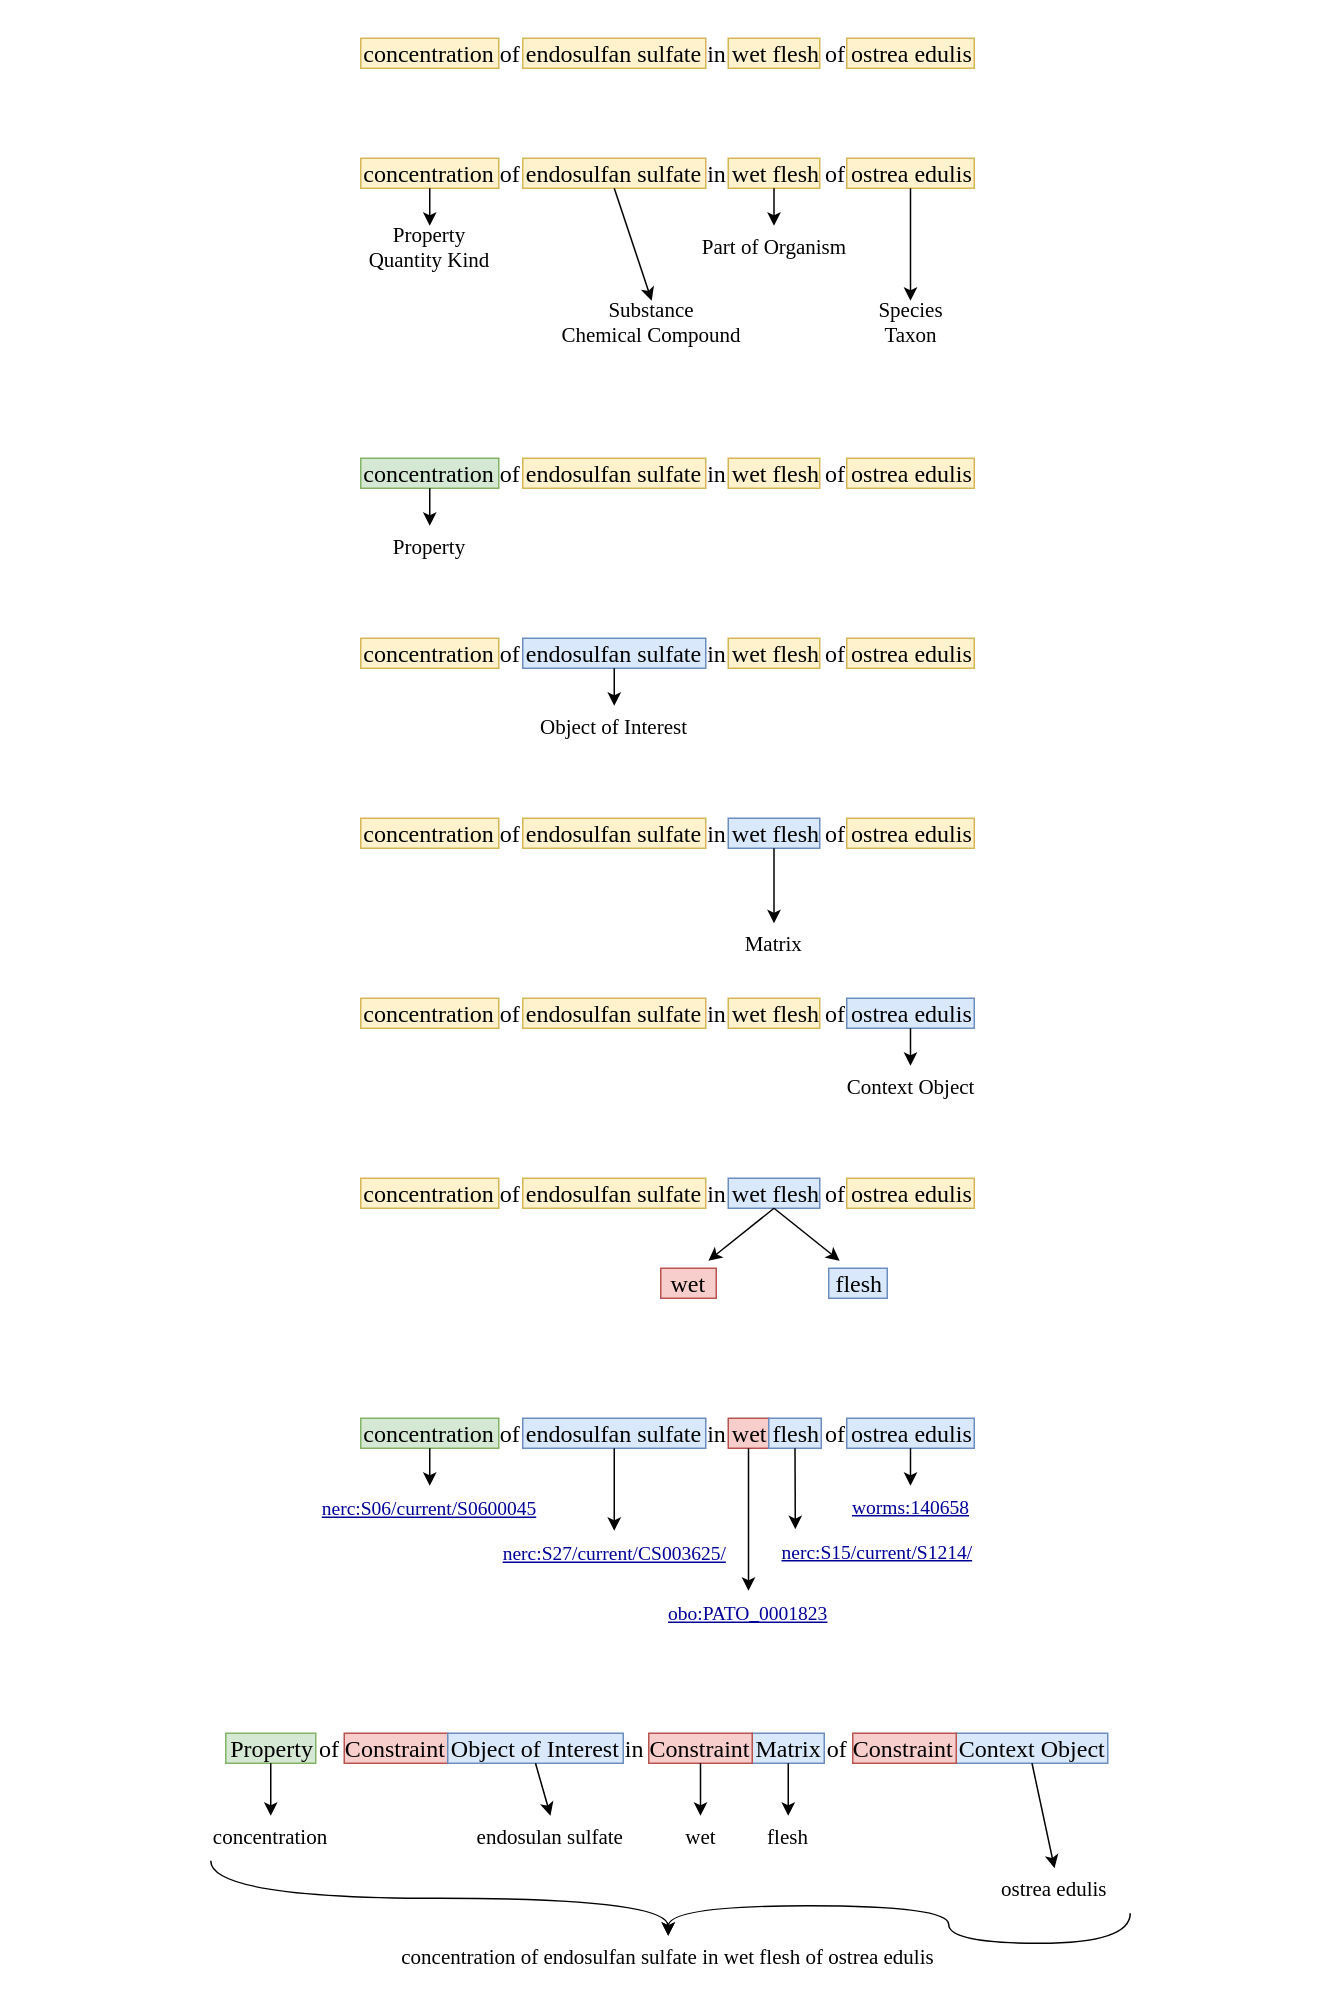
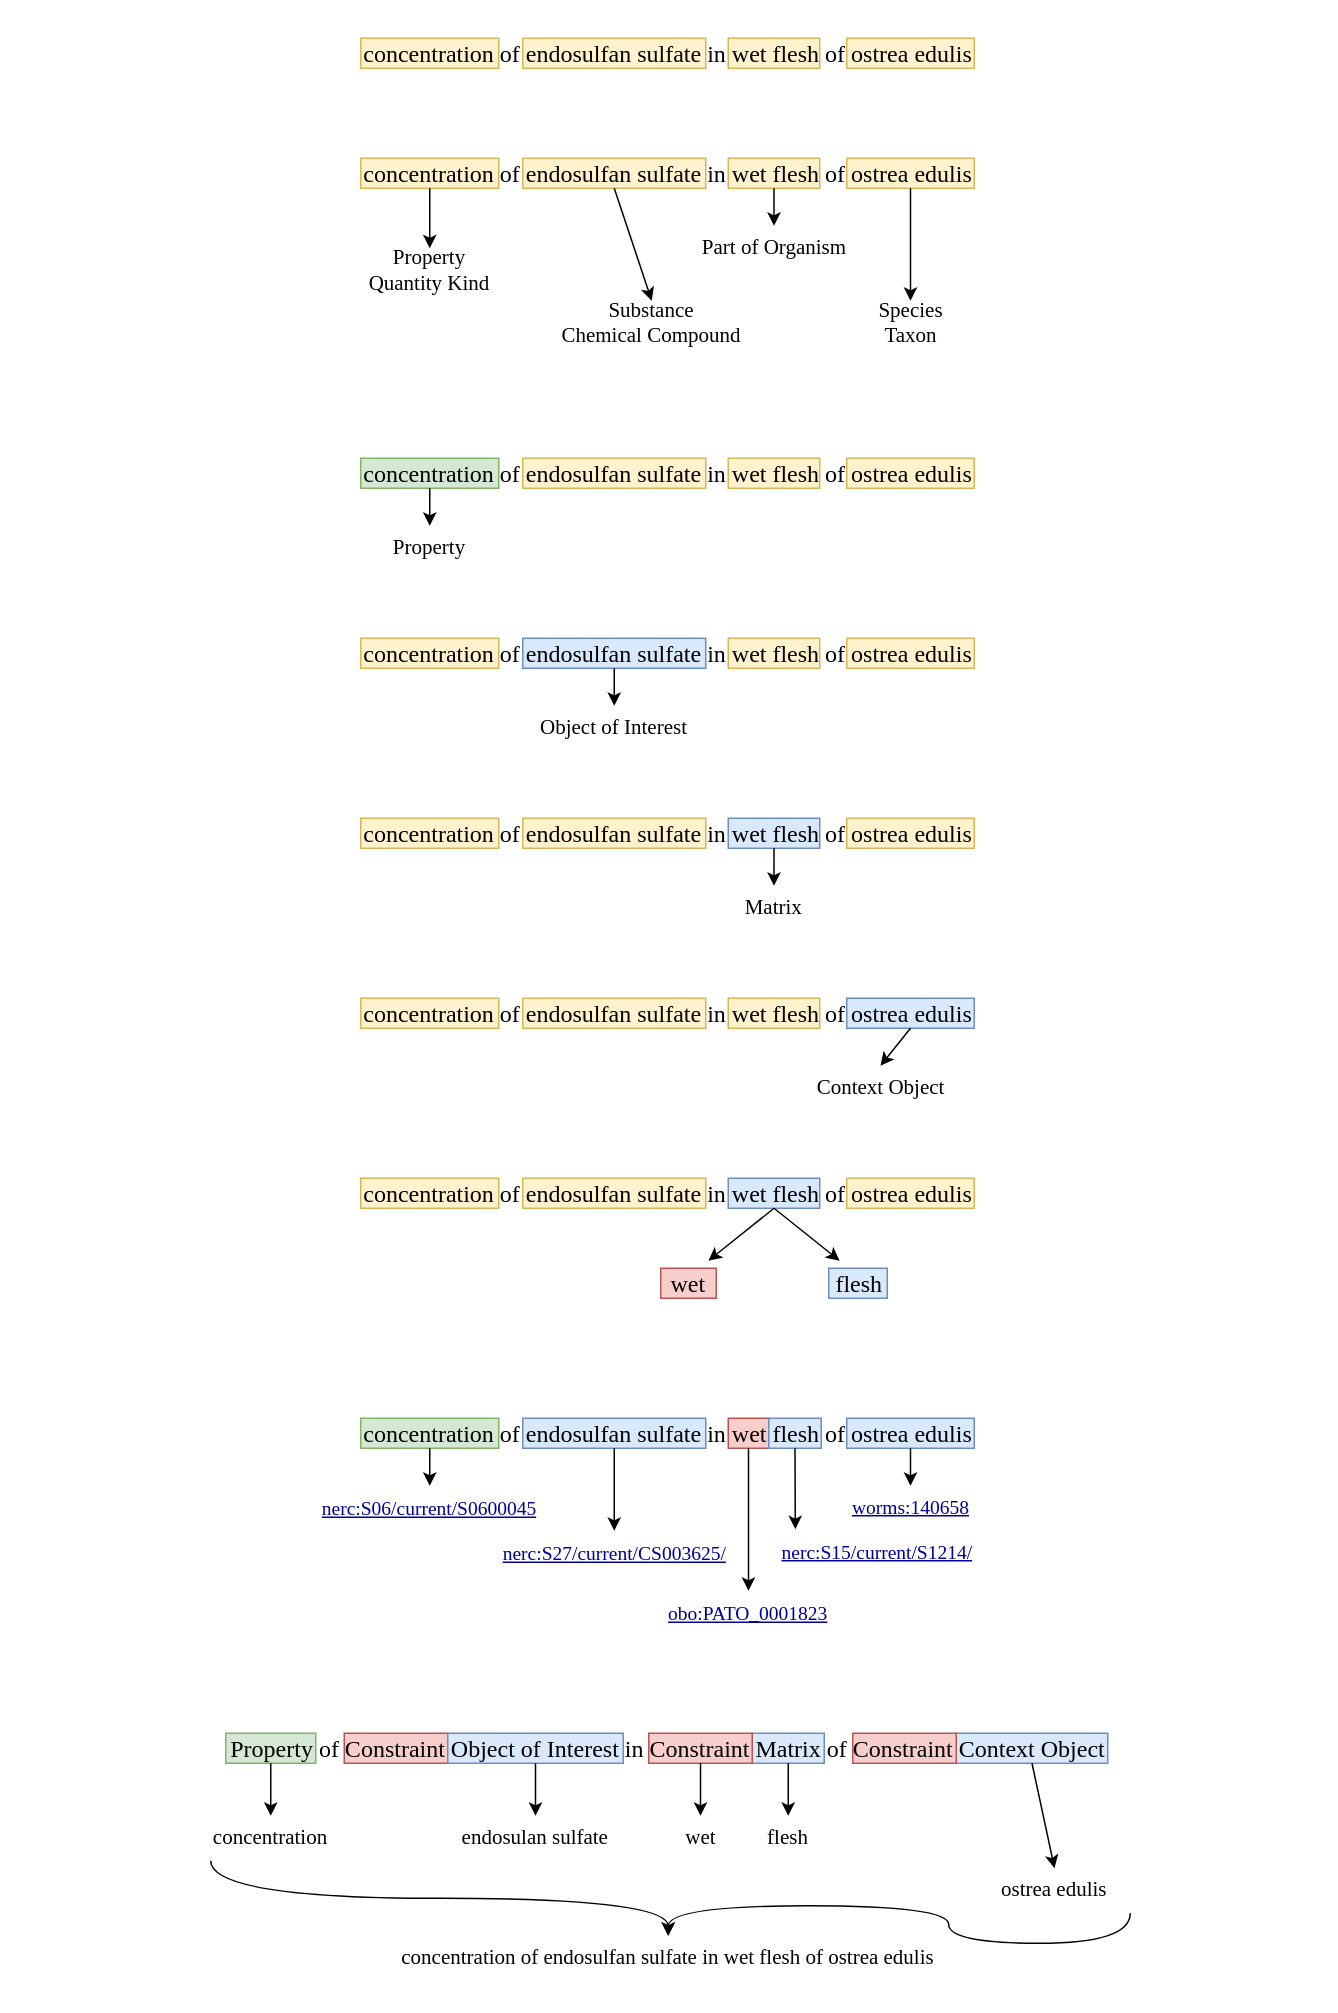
node "PropertyQuantity Kind": moved (430, 248) -> (430, 271)
node "Matrix": moved (774, 946) -> (774, 908)
node "Context Object": moved (911, 1088) -> (881, 1088)
node "endosulan sulfate": moved (551, 1838) -> (536, 1838)
